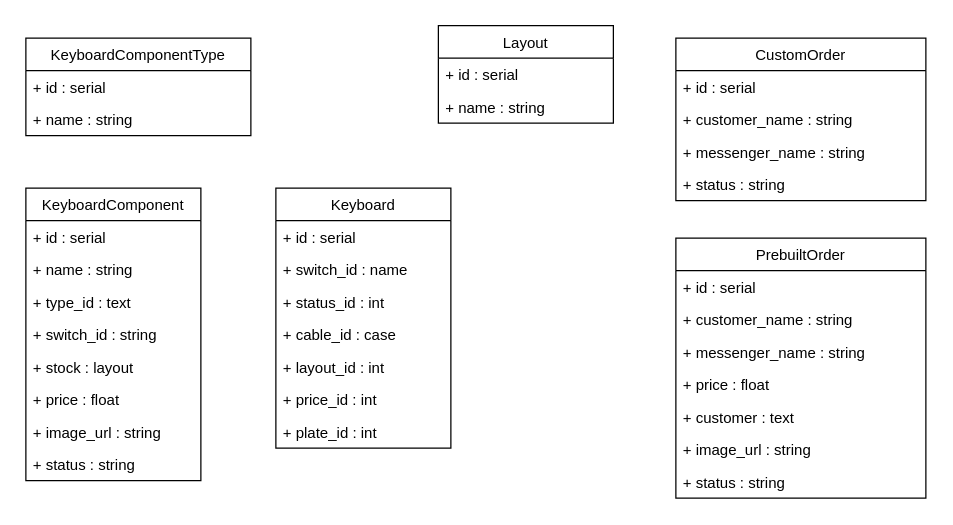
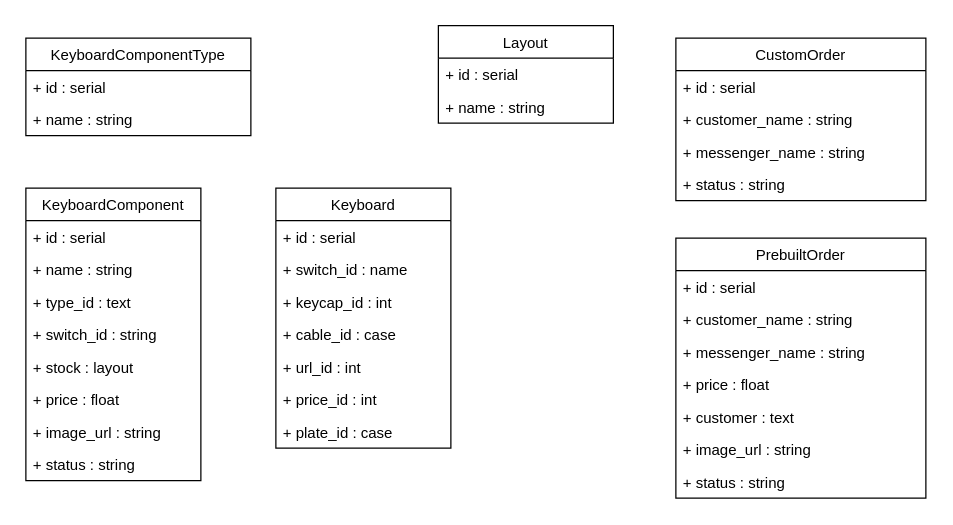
node "+ status_id : int": label "+ status_id : int" -> "+ keycap_id : int"
node "+ layout_id : int": label "+ layout_id : int" -> "+ url_id : int"
node "+ plate_id : int": label "+ plate_id : int" -> "+ plate_id : case"
